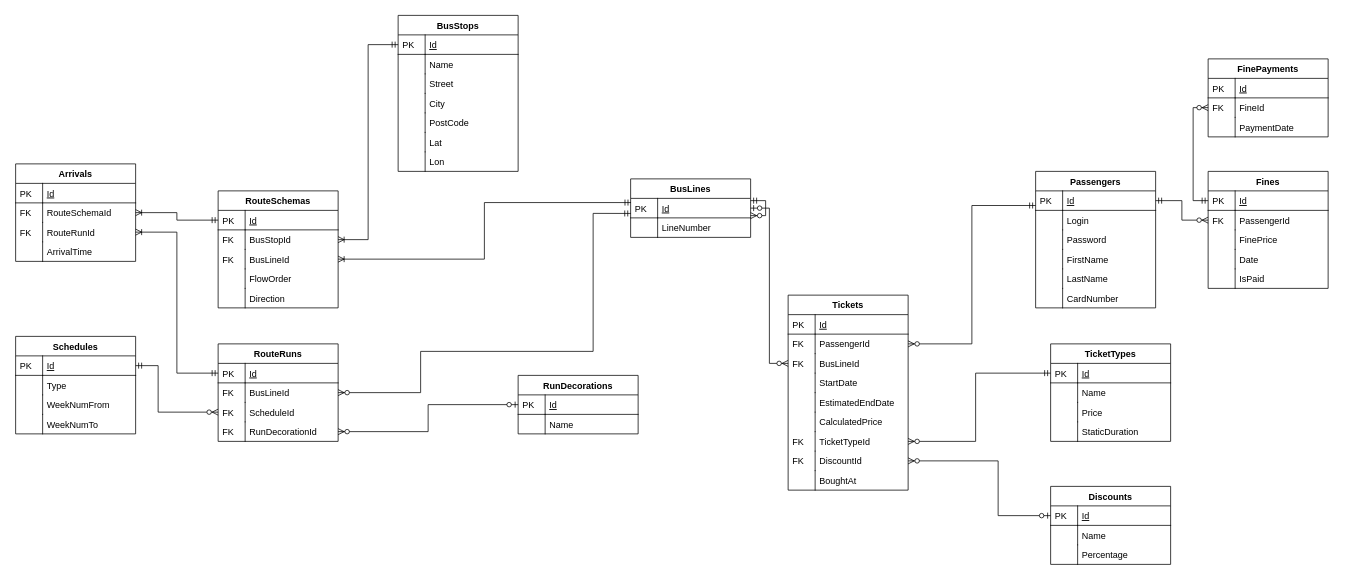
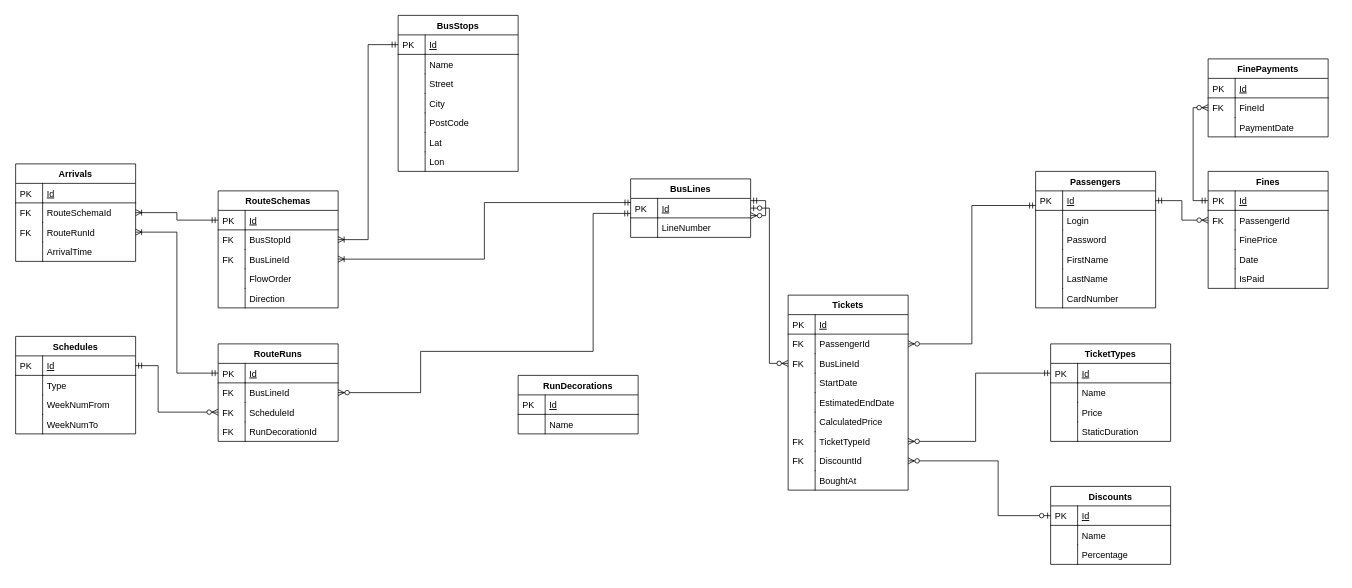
edge "RunDecorations" -- "RunDecorationId": removed
